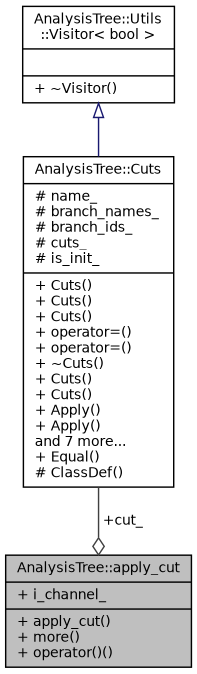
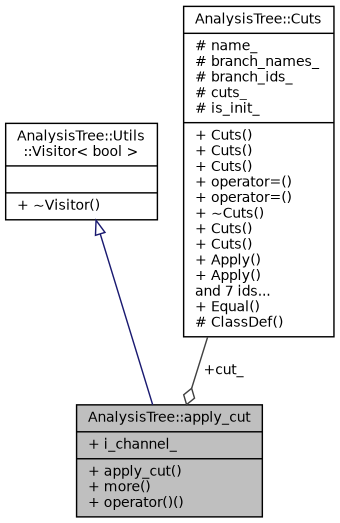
edge "AnalysisTree::Cuts" -> "AnalysisTree::Utils": now "AnalysisTree::apply_cut" -> "AnalysisTree::Utils"
node "AnalysisTree::Cuts": text "and 7 more..." -> "and 7 ids..."
